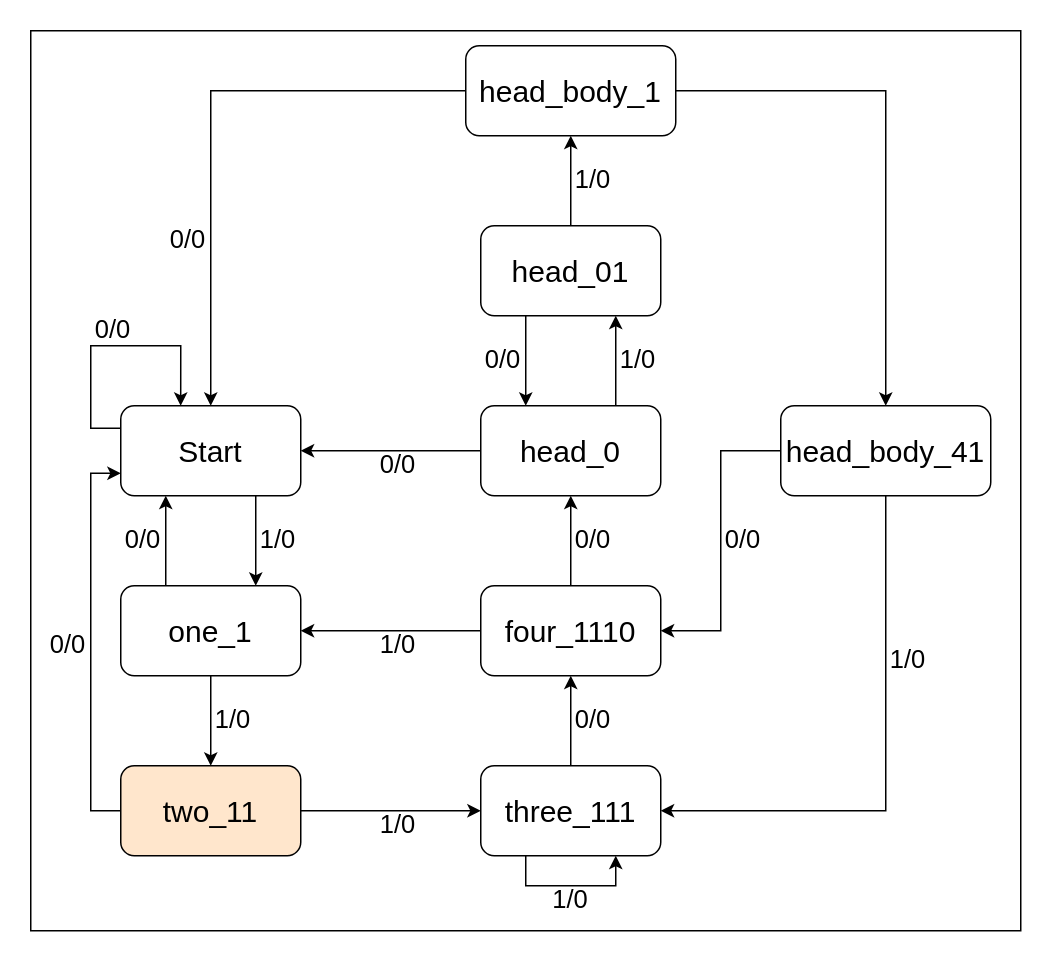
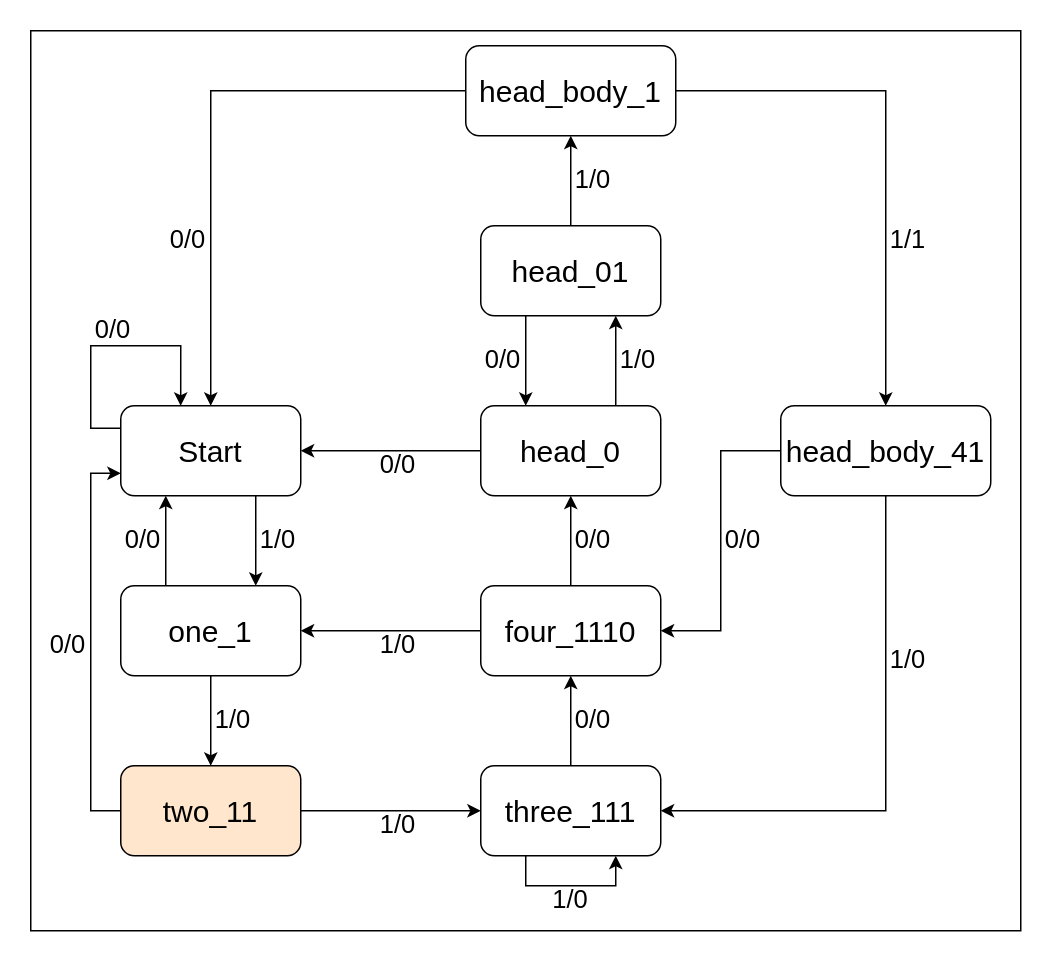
node "1/1": added
